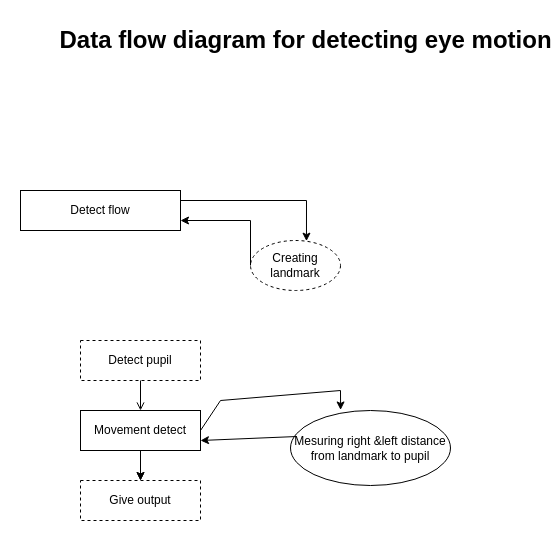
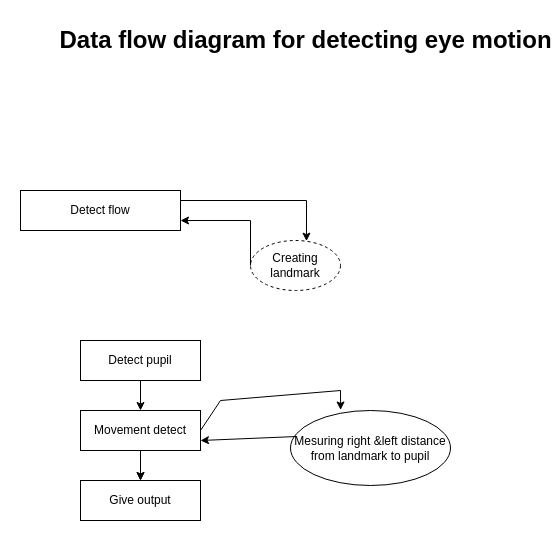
node "Detect pupil": style dashed -> solid
edge "Detect pupil" -> "Movement detect": arrowhead open -> classic
node "Give output": style dashed -> solid
